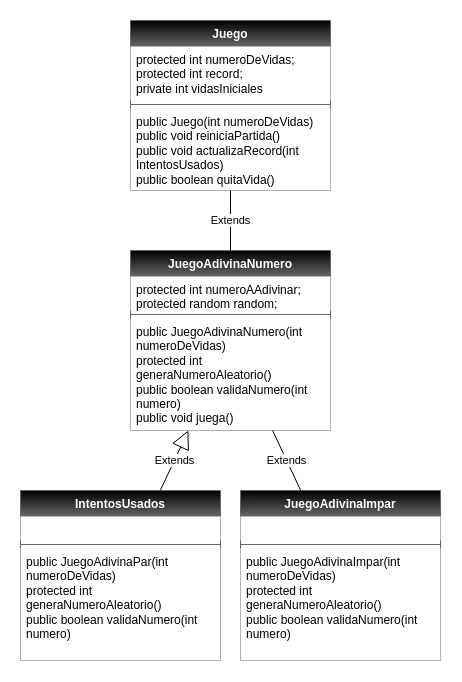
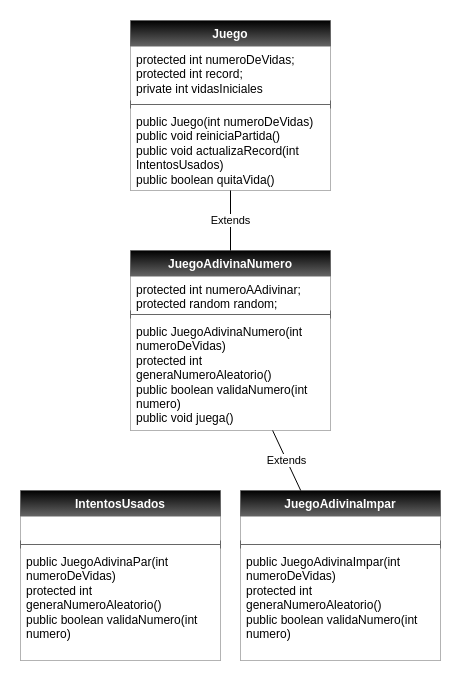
edge "IntentosUsados" -> "JuegoAdivinaNumero": removed, label "Extends"
